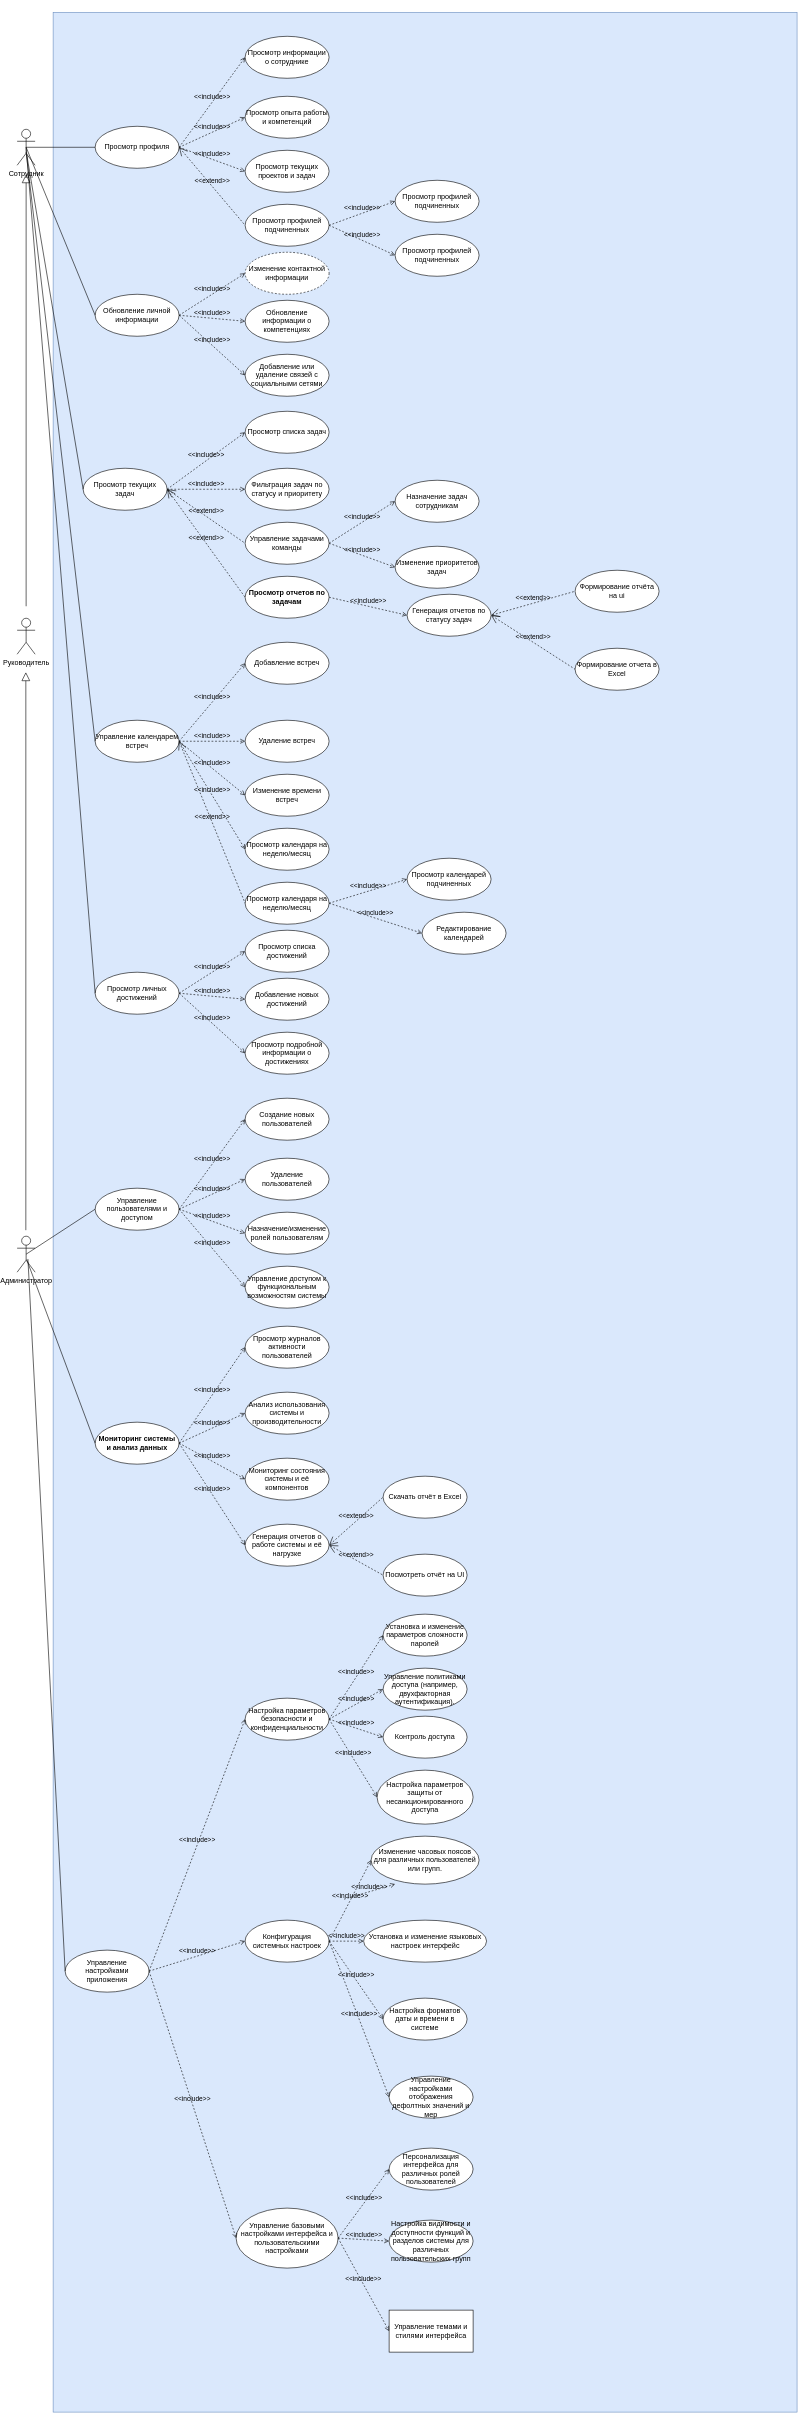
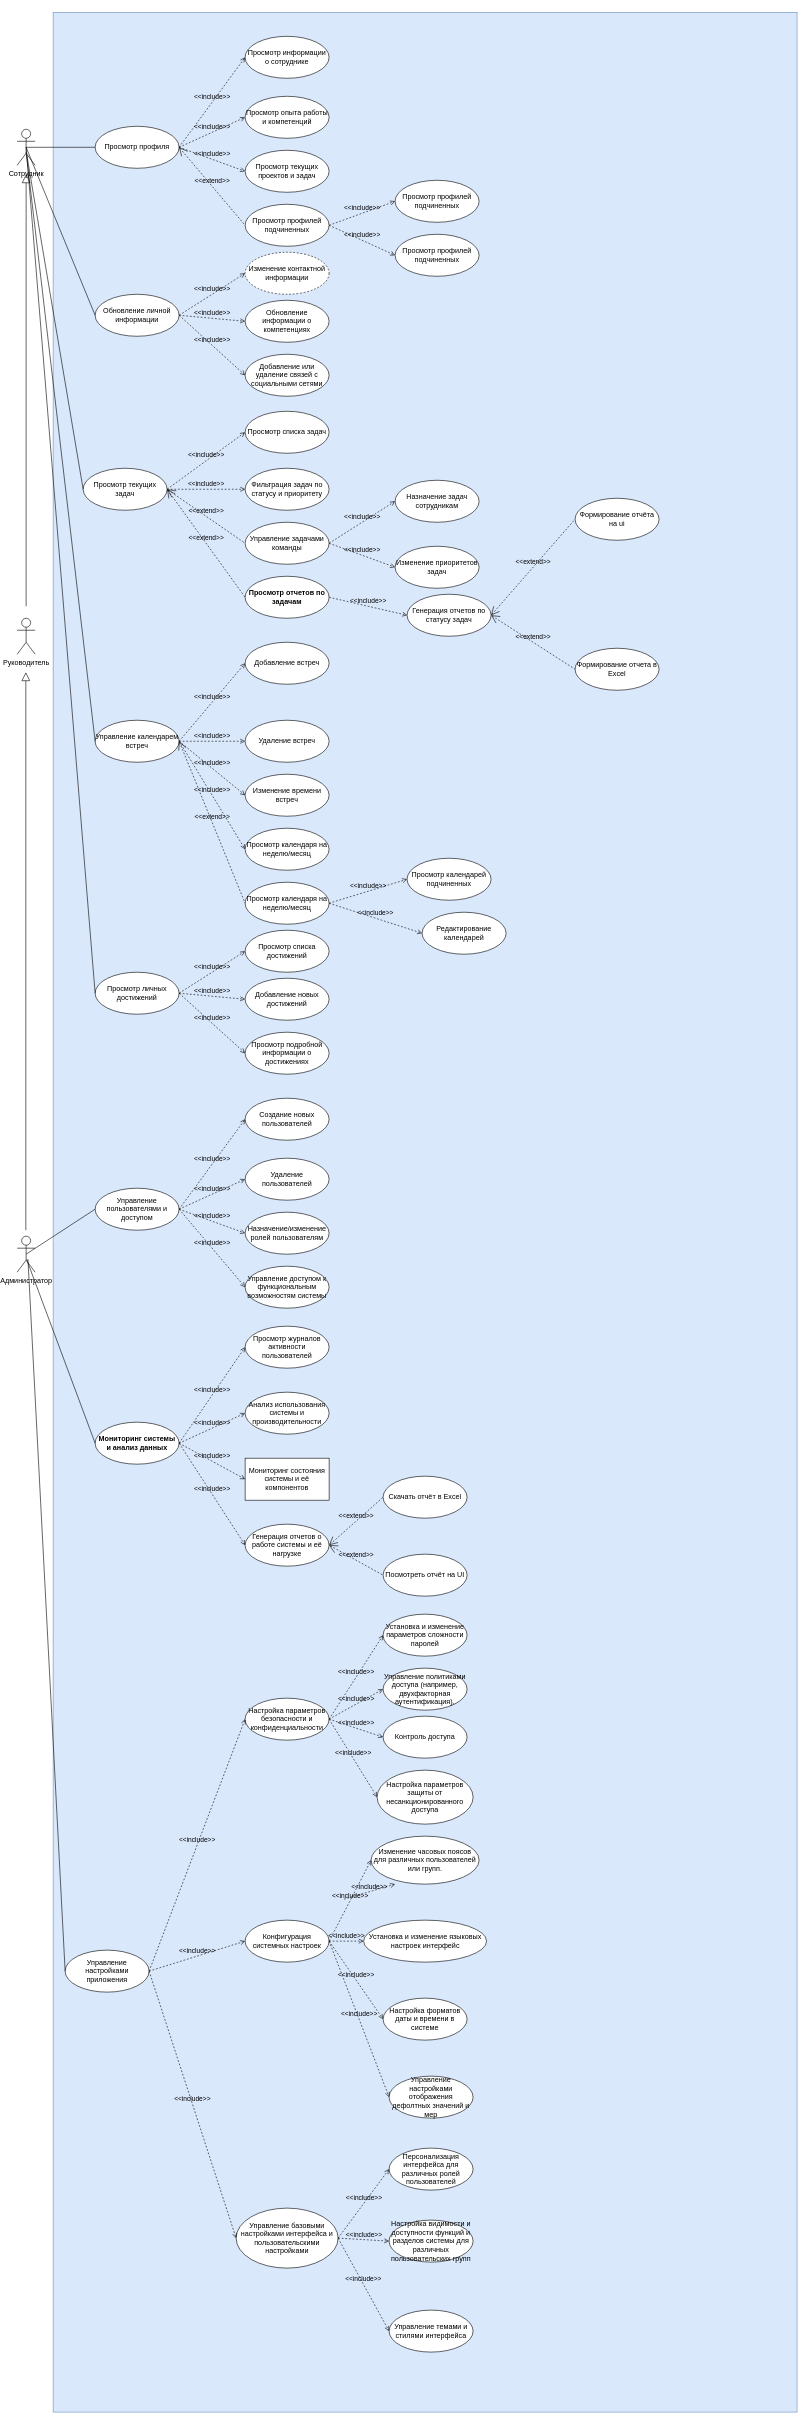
node "Формирование отчёта на ui": moved (617, 591) -> (617, 519)
node "Мониторинг состояния системы и её компонентов": shape ellipse -> rectangle
node "Управление темами и стилями интерфейса": shape rectangle -> ellipse
